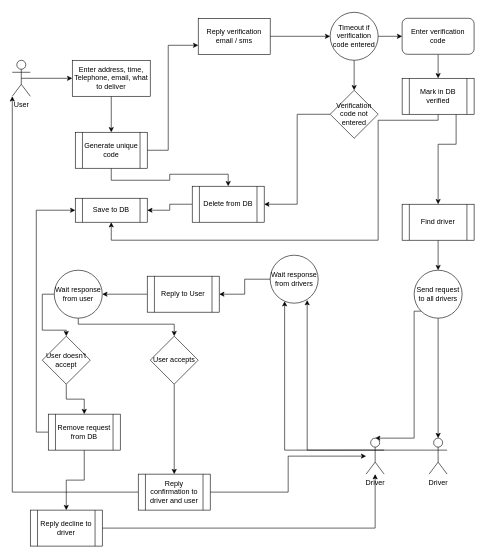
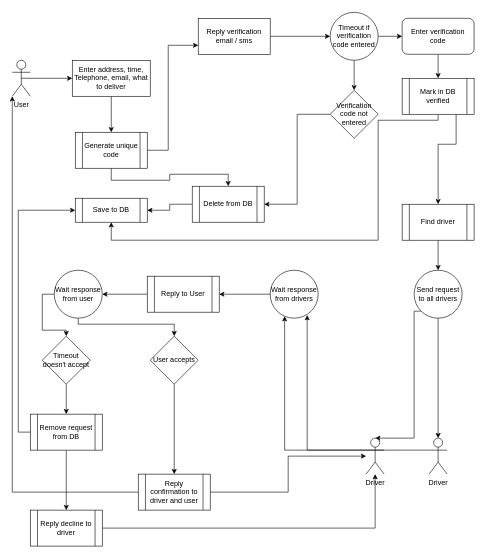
node "Wait response from drivers": moved (294, 279) -> (294, 294)
node "User doesn't accept": label "User doesn't accept" -> "Timeout doesn't accept"
node "Remove request from DB": moved (84, 432) -> (66, 432)
